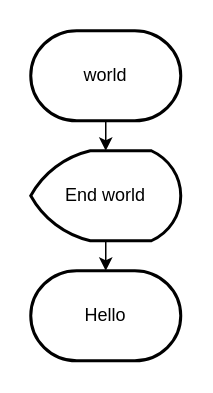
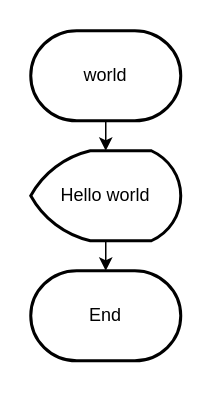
node "End world": label "End world" -> "Hello world"
node "Hello": label "Hello" -> "End"
